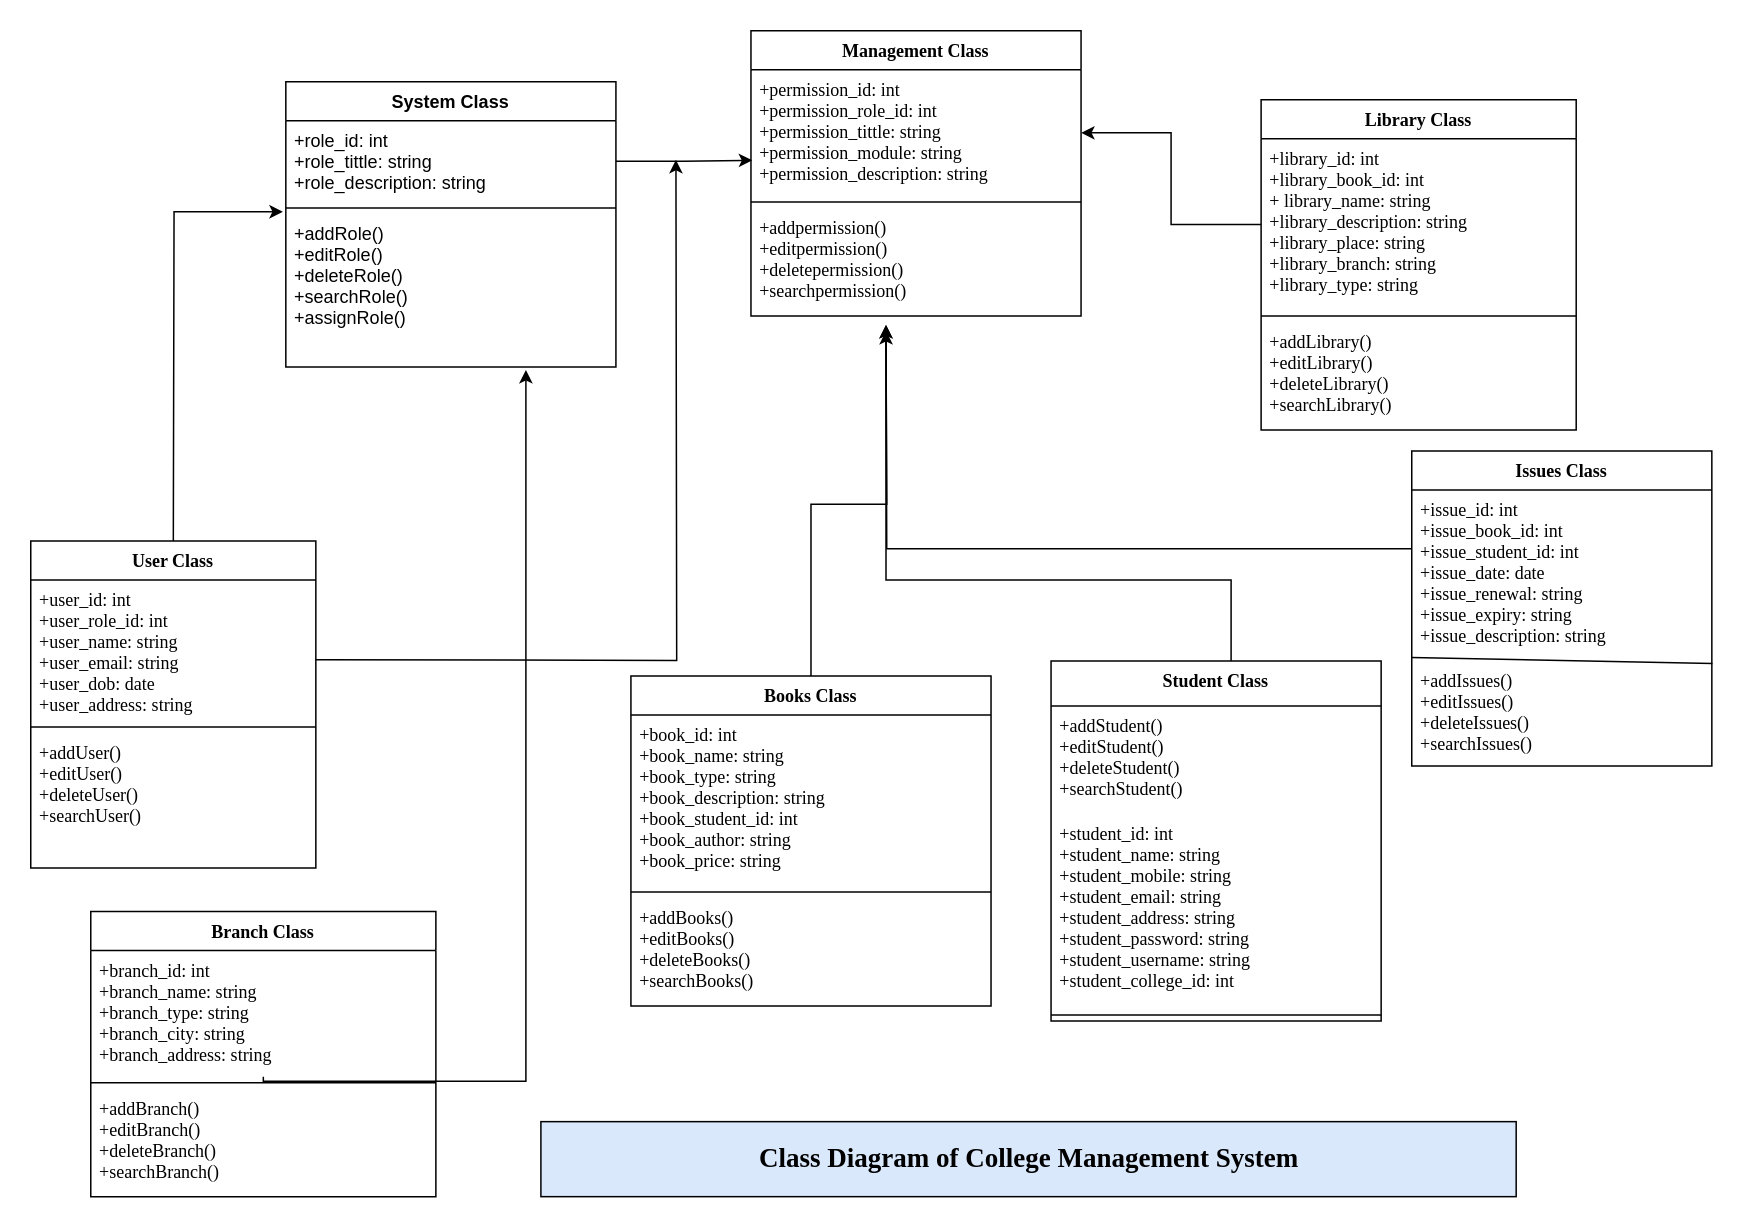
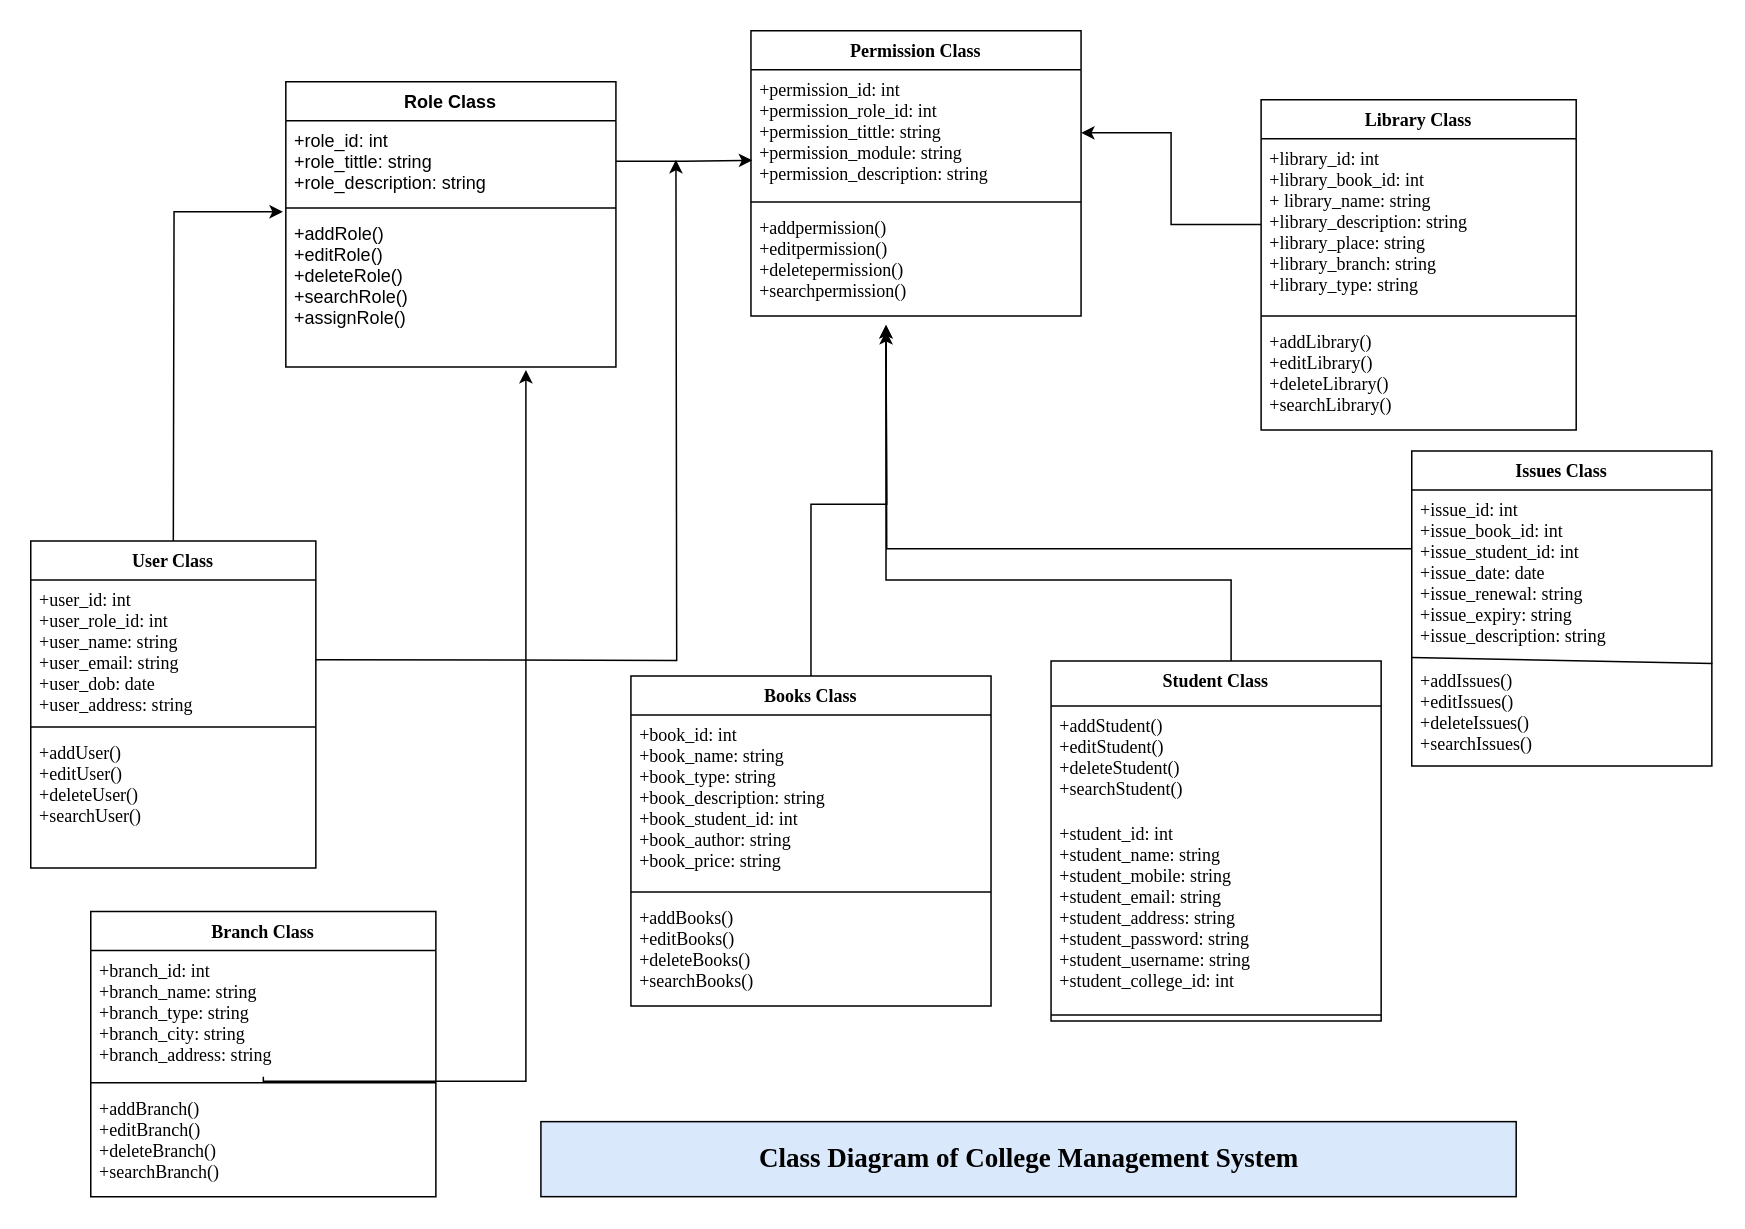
node "Management Class": label "Management Class" -> "Permission Class"
node "System Class": label "System Class" -> "Role Class"
